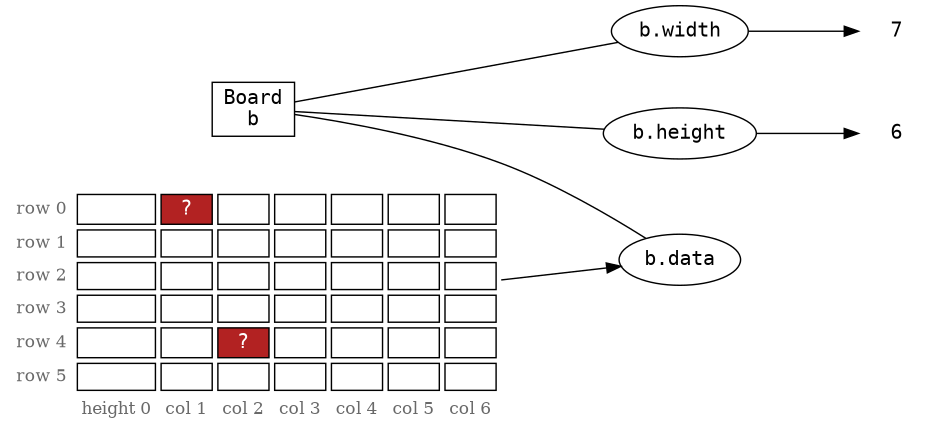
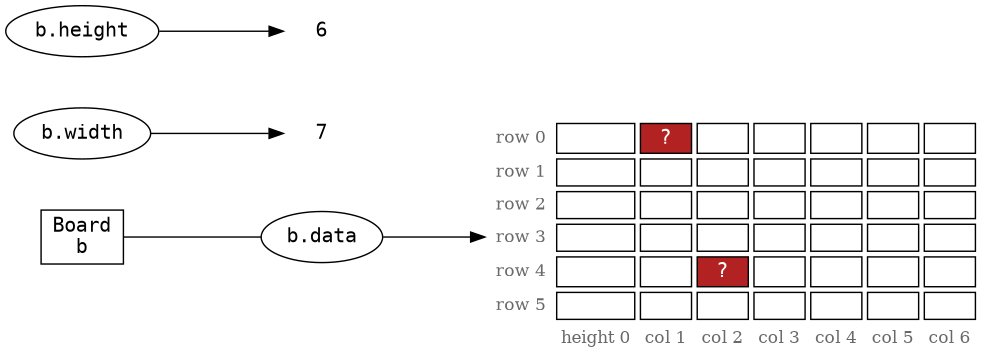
edge "b.width" -- "Board": removed
edge "Board" -- "b.height": removed
edge "row 0" -> "b.data": reversed
